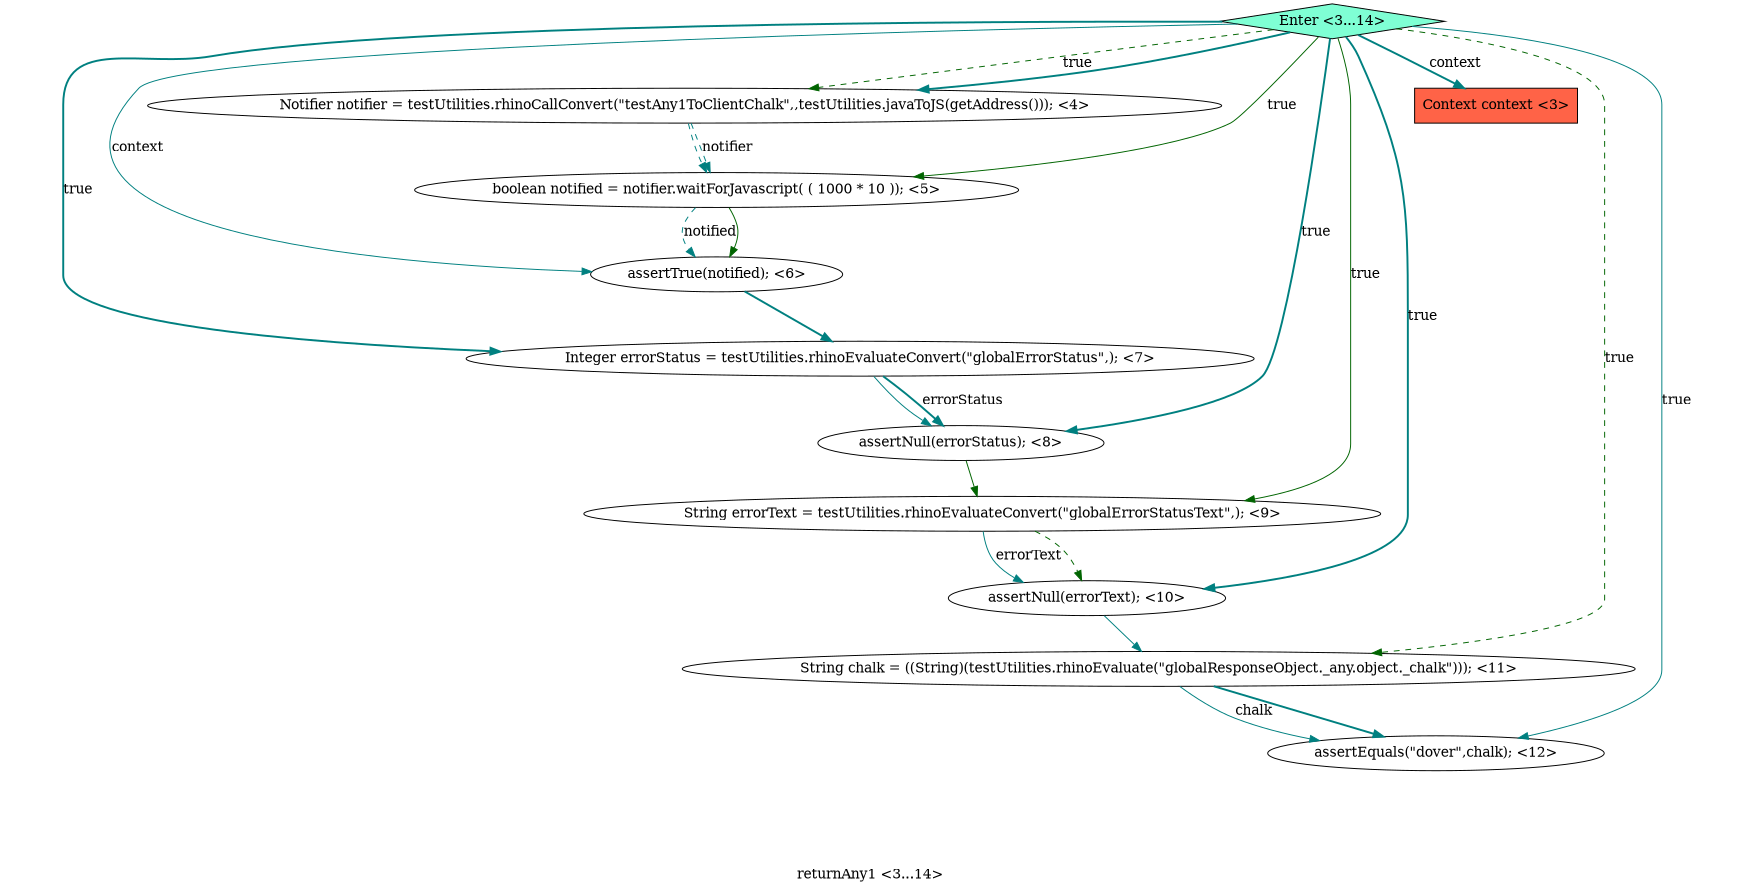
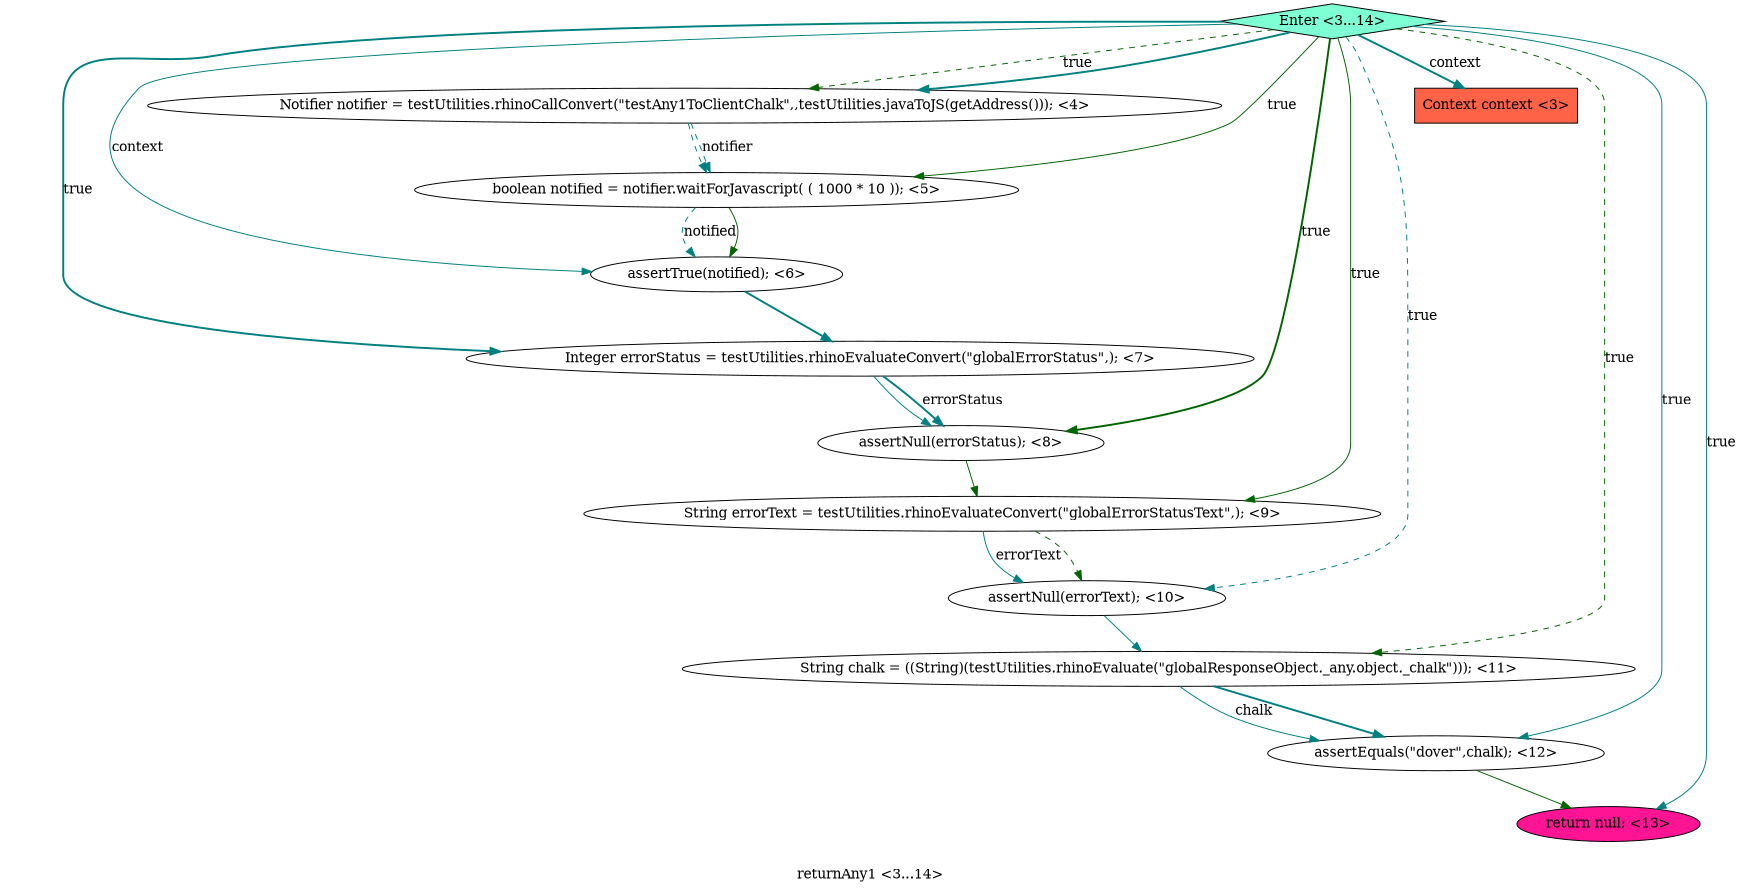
edge "Enter <3...14>" -> "assertNull(errorStatus); <8>": color teal -> darkgreen
edge "Enter <3...14>" -> "assertNull(errorText); <10>": style bold -> dashed
node "return null; <13>": added
